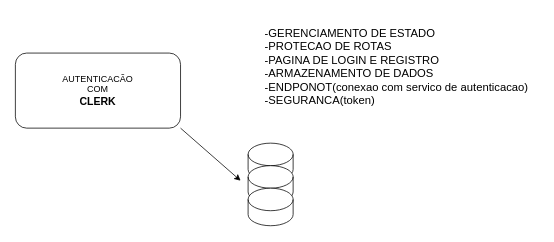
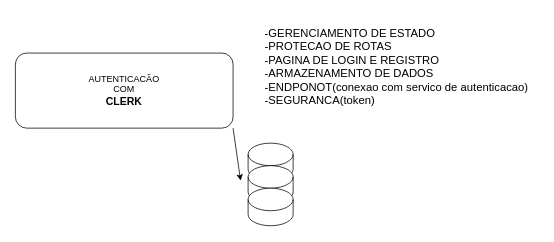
node "AUTENTICACÃO COM CLERK": size 165x75 -> 218x75
